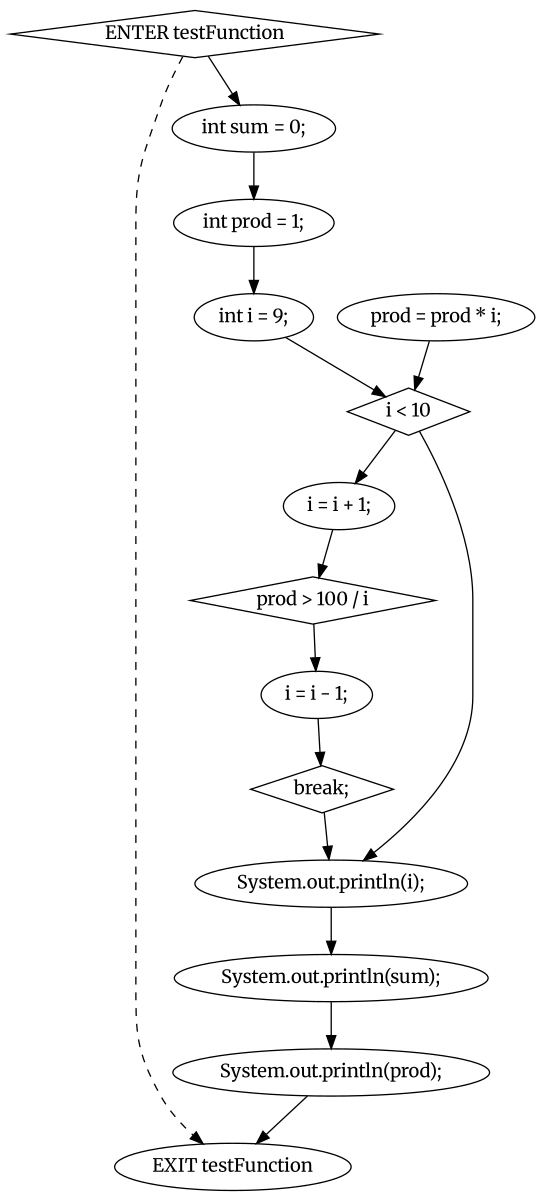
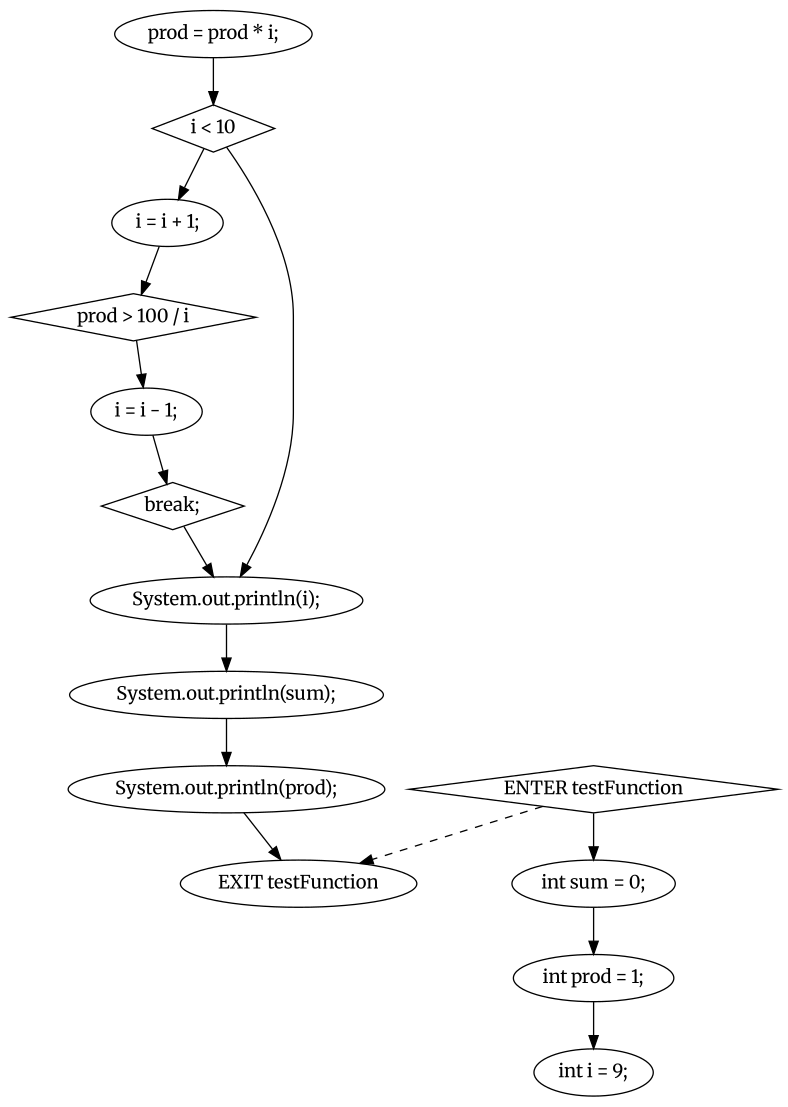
edge "int i = 9;" -> "i < 10": removed
